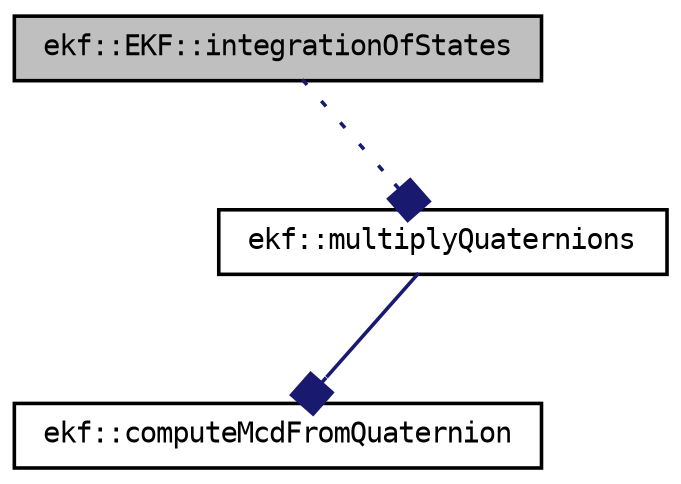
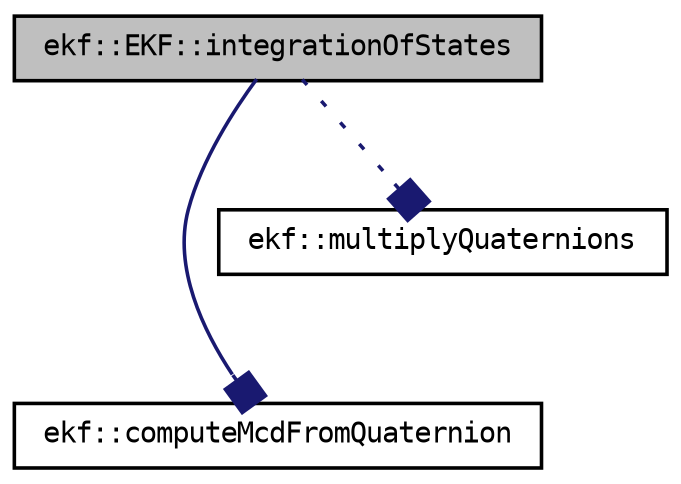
edge "ekf::multiplyQuaternions" -> "ekf::computeMcdFromQuaternion": now "ekf::EKF::integrationOfStates" -> "ekf::computeMcdFromQuaternion"
